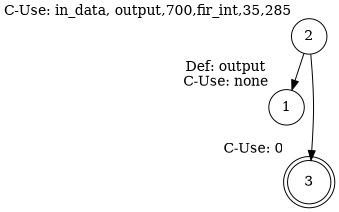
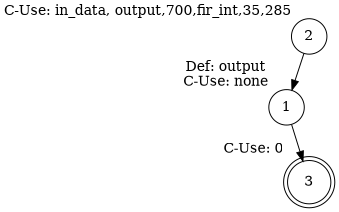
edge "2 C-Use: in_data, output,700,fir_int,35,285" -> "3 C-Use: 0": now "1 Def: output C-Use: none" -> "3 C-Use: 0"
